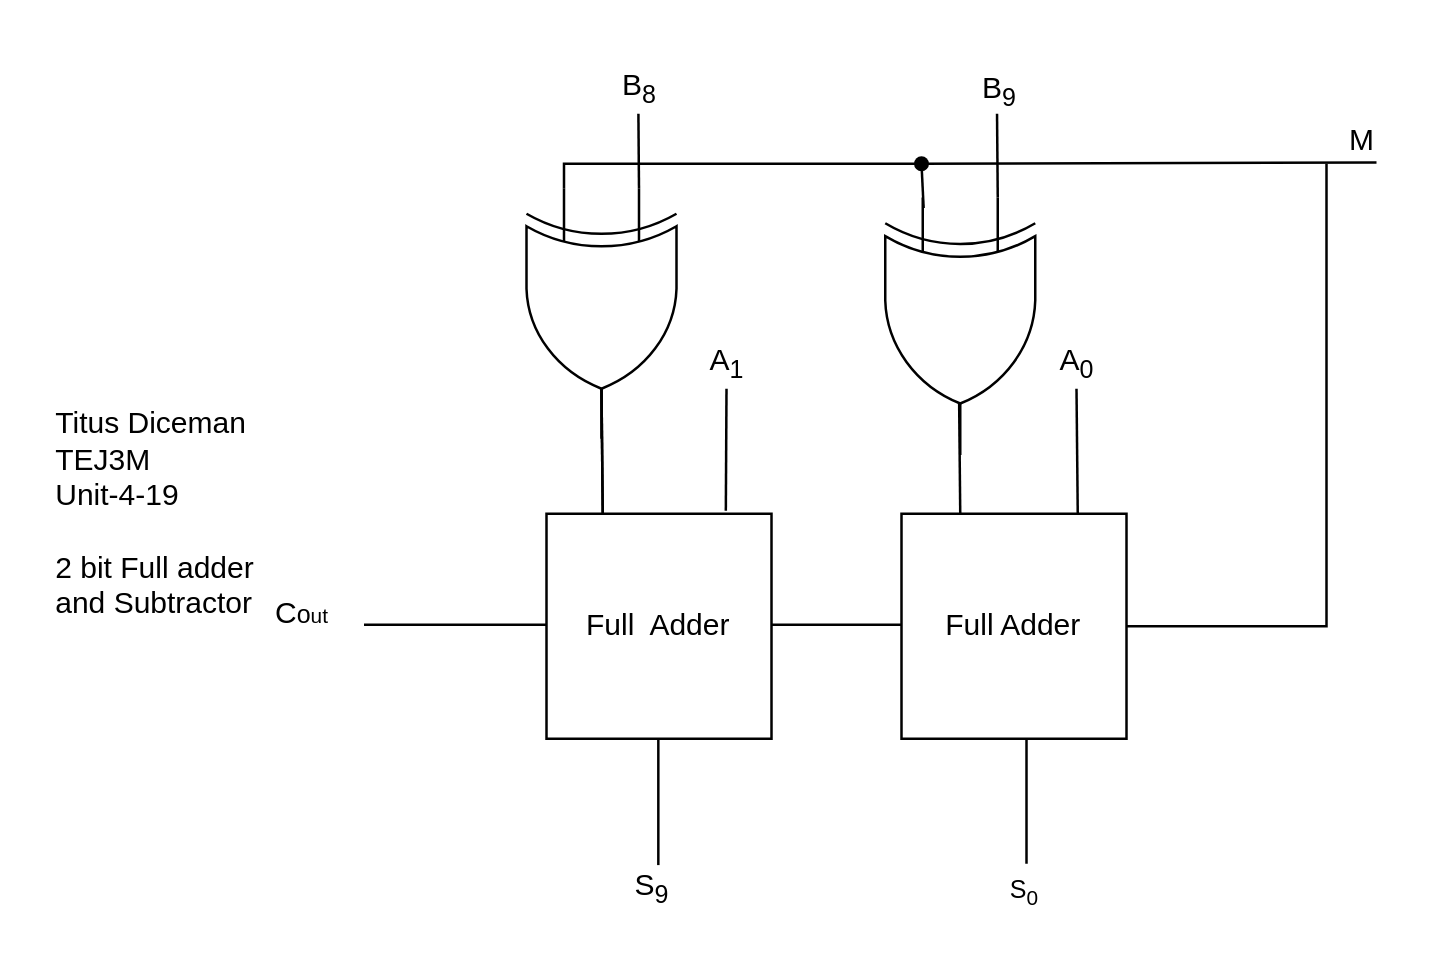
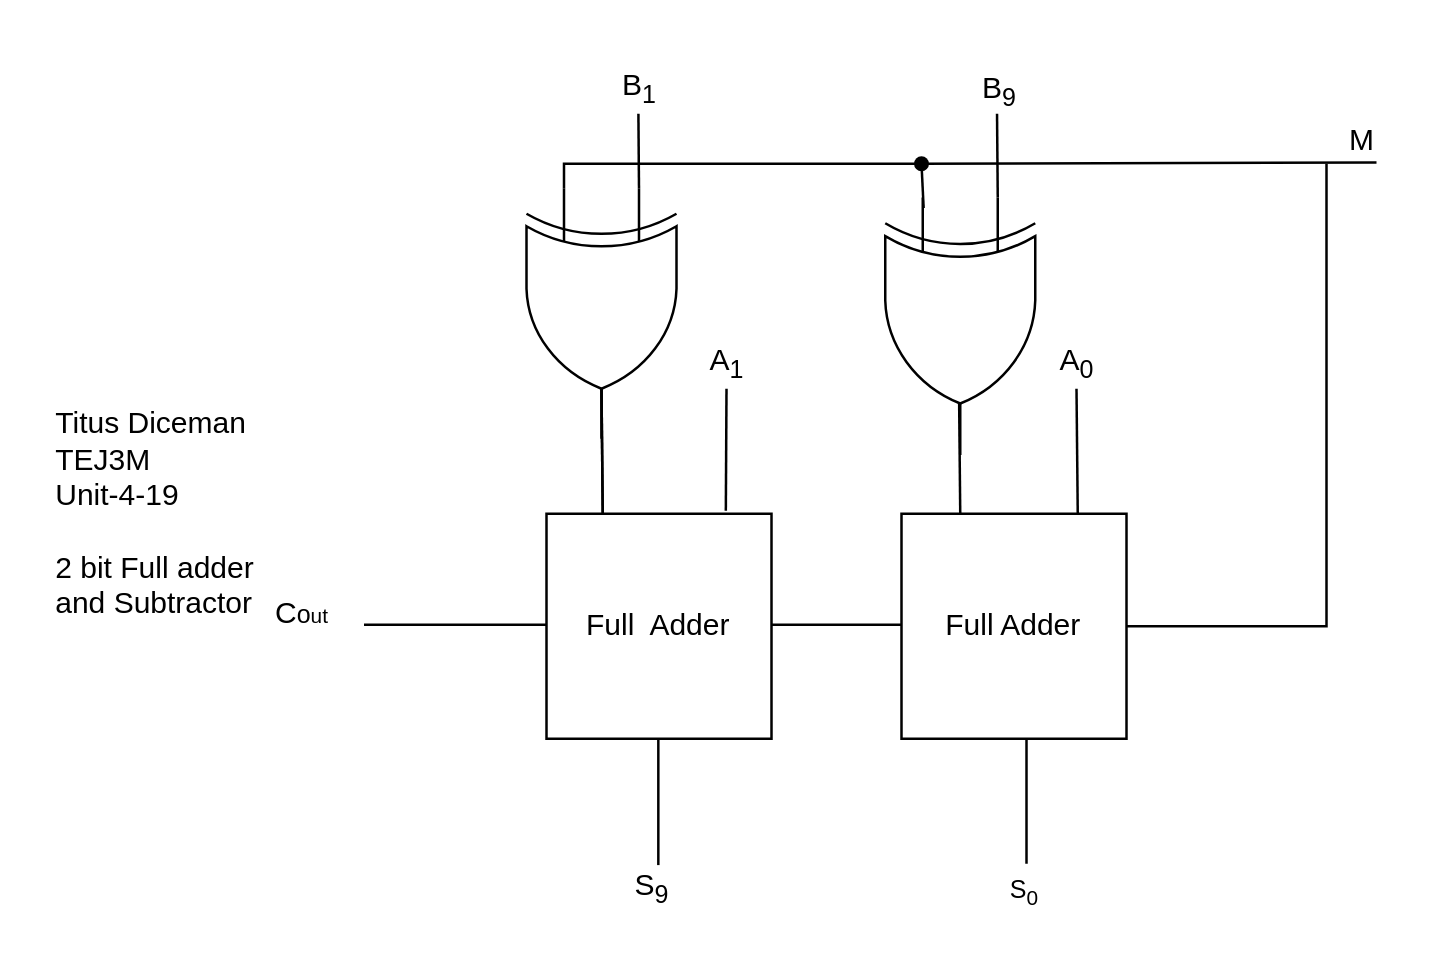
node "B8": label "B8" -> "B1"
